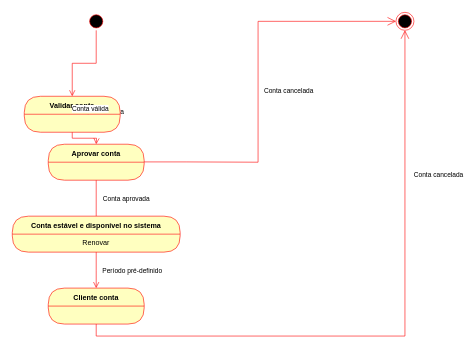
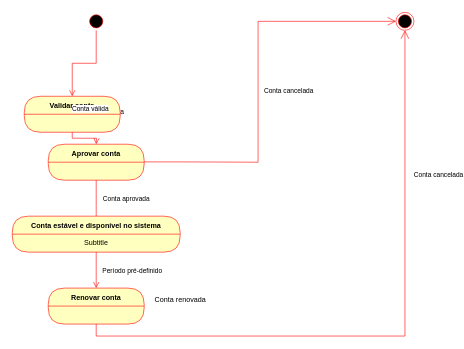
node "Renovar": label "Renovar" -> "Subtitle"
node "Cliente conta": label "Cliente conta" -> "Renovar conta"
node "Conta renovada": added
